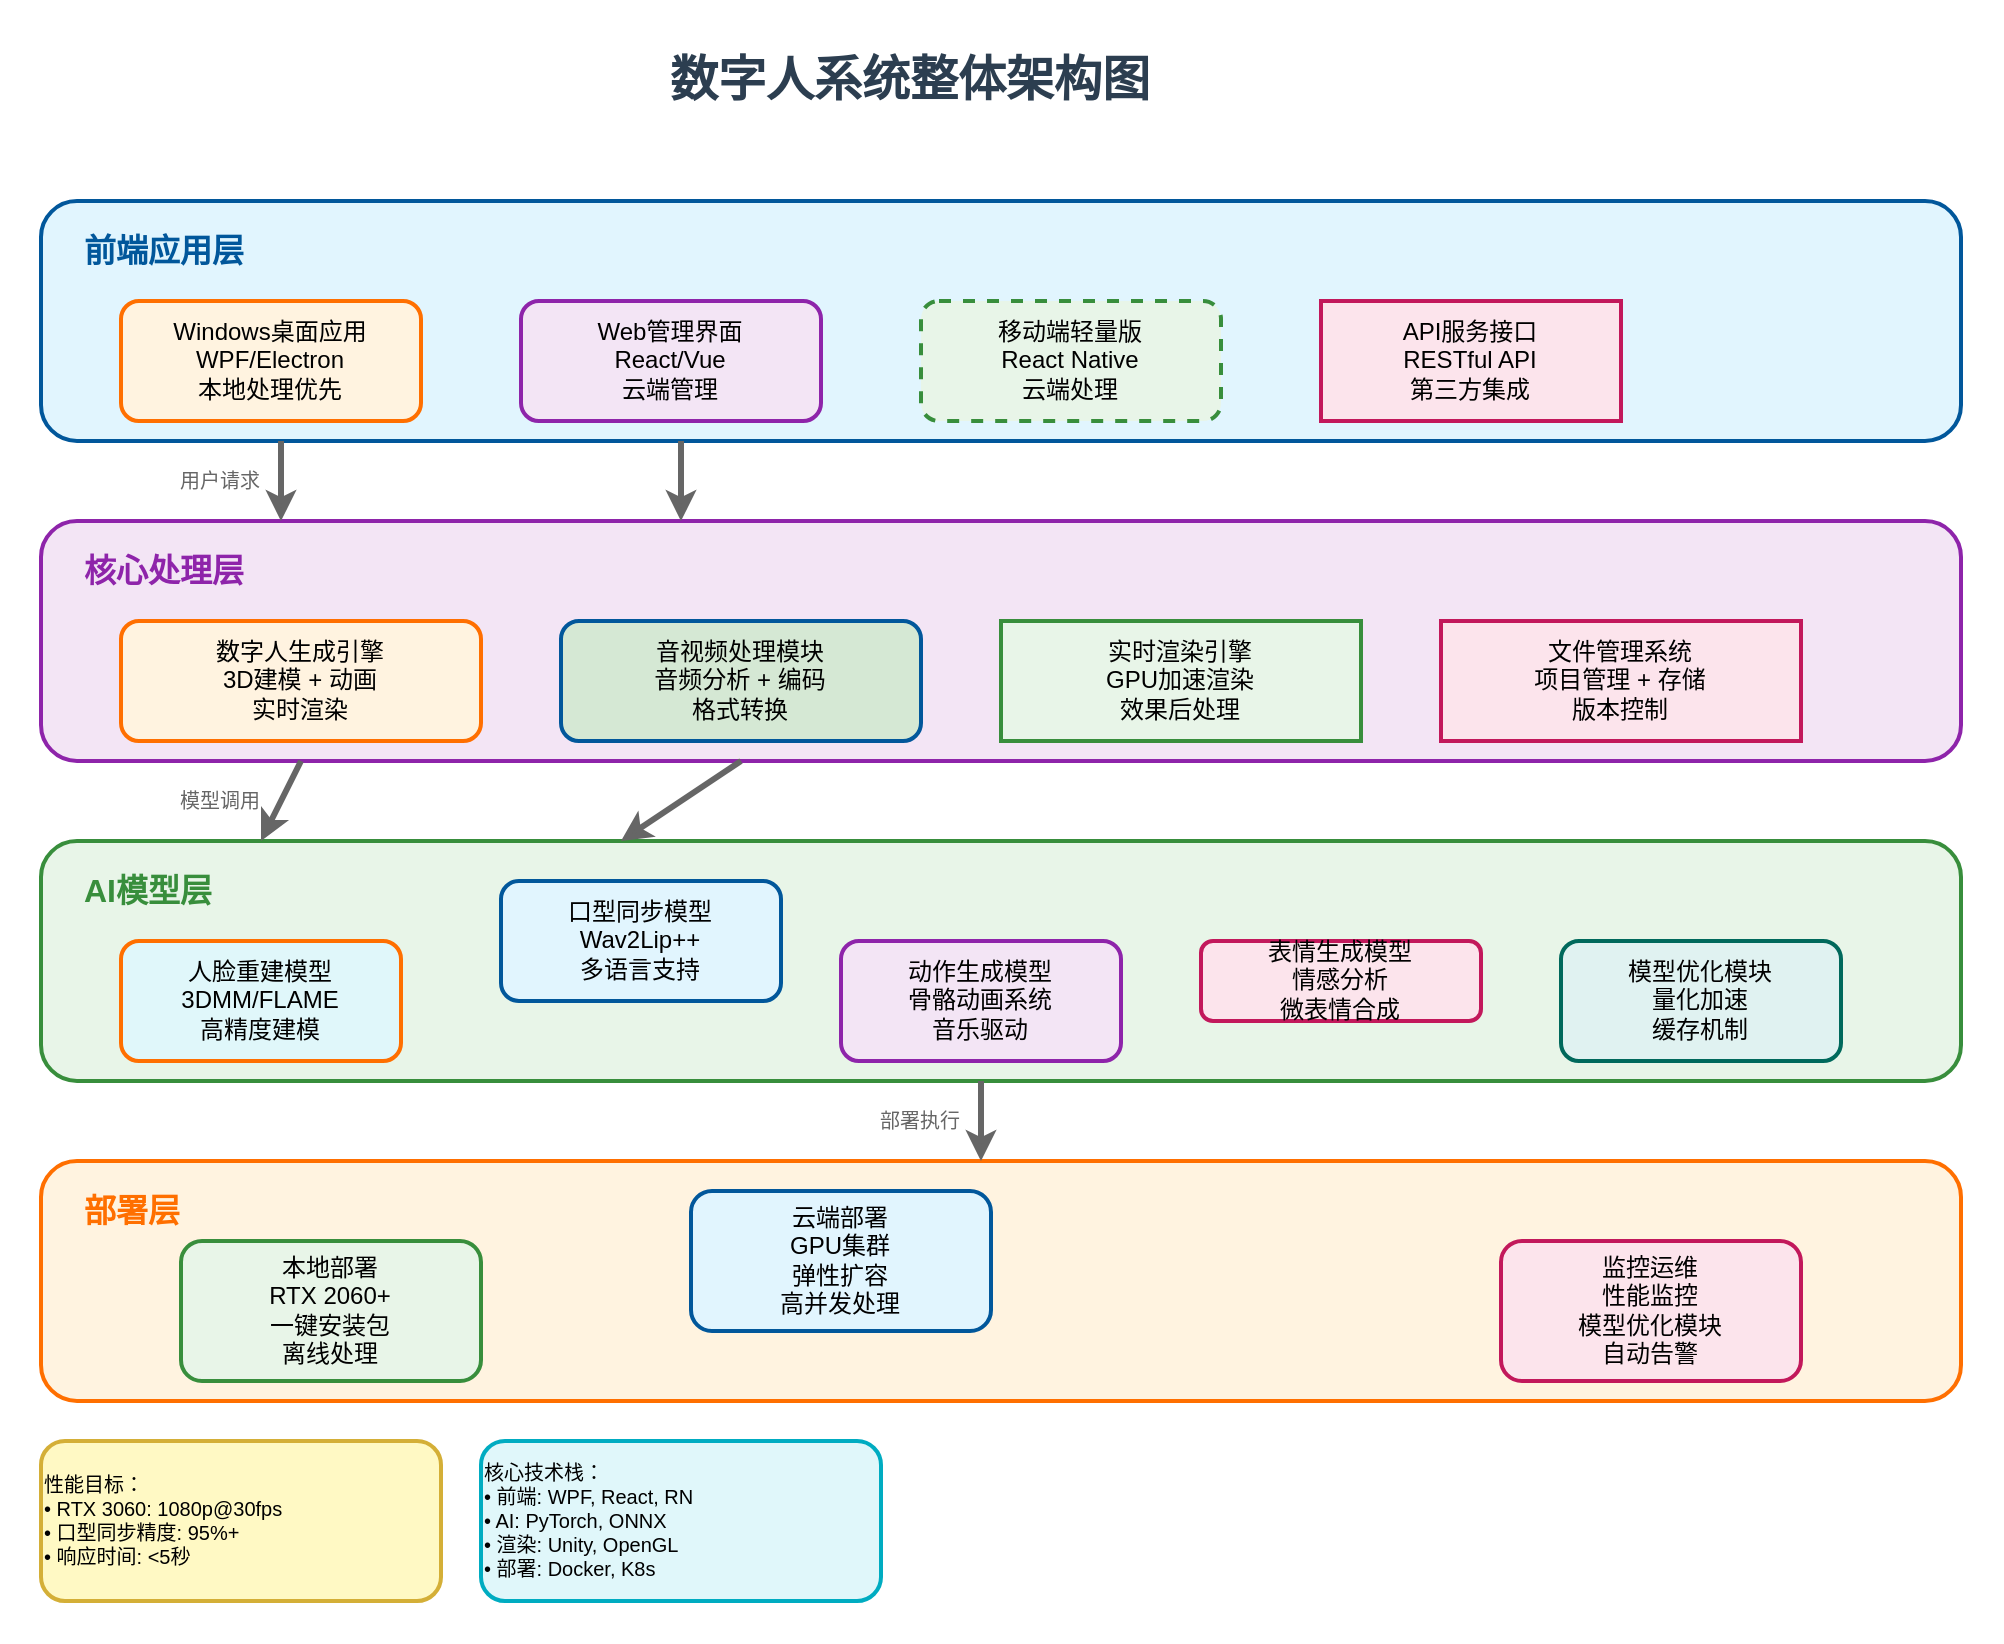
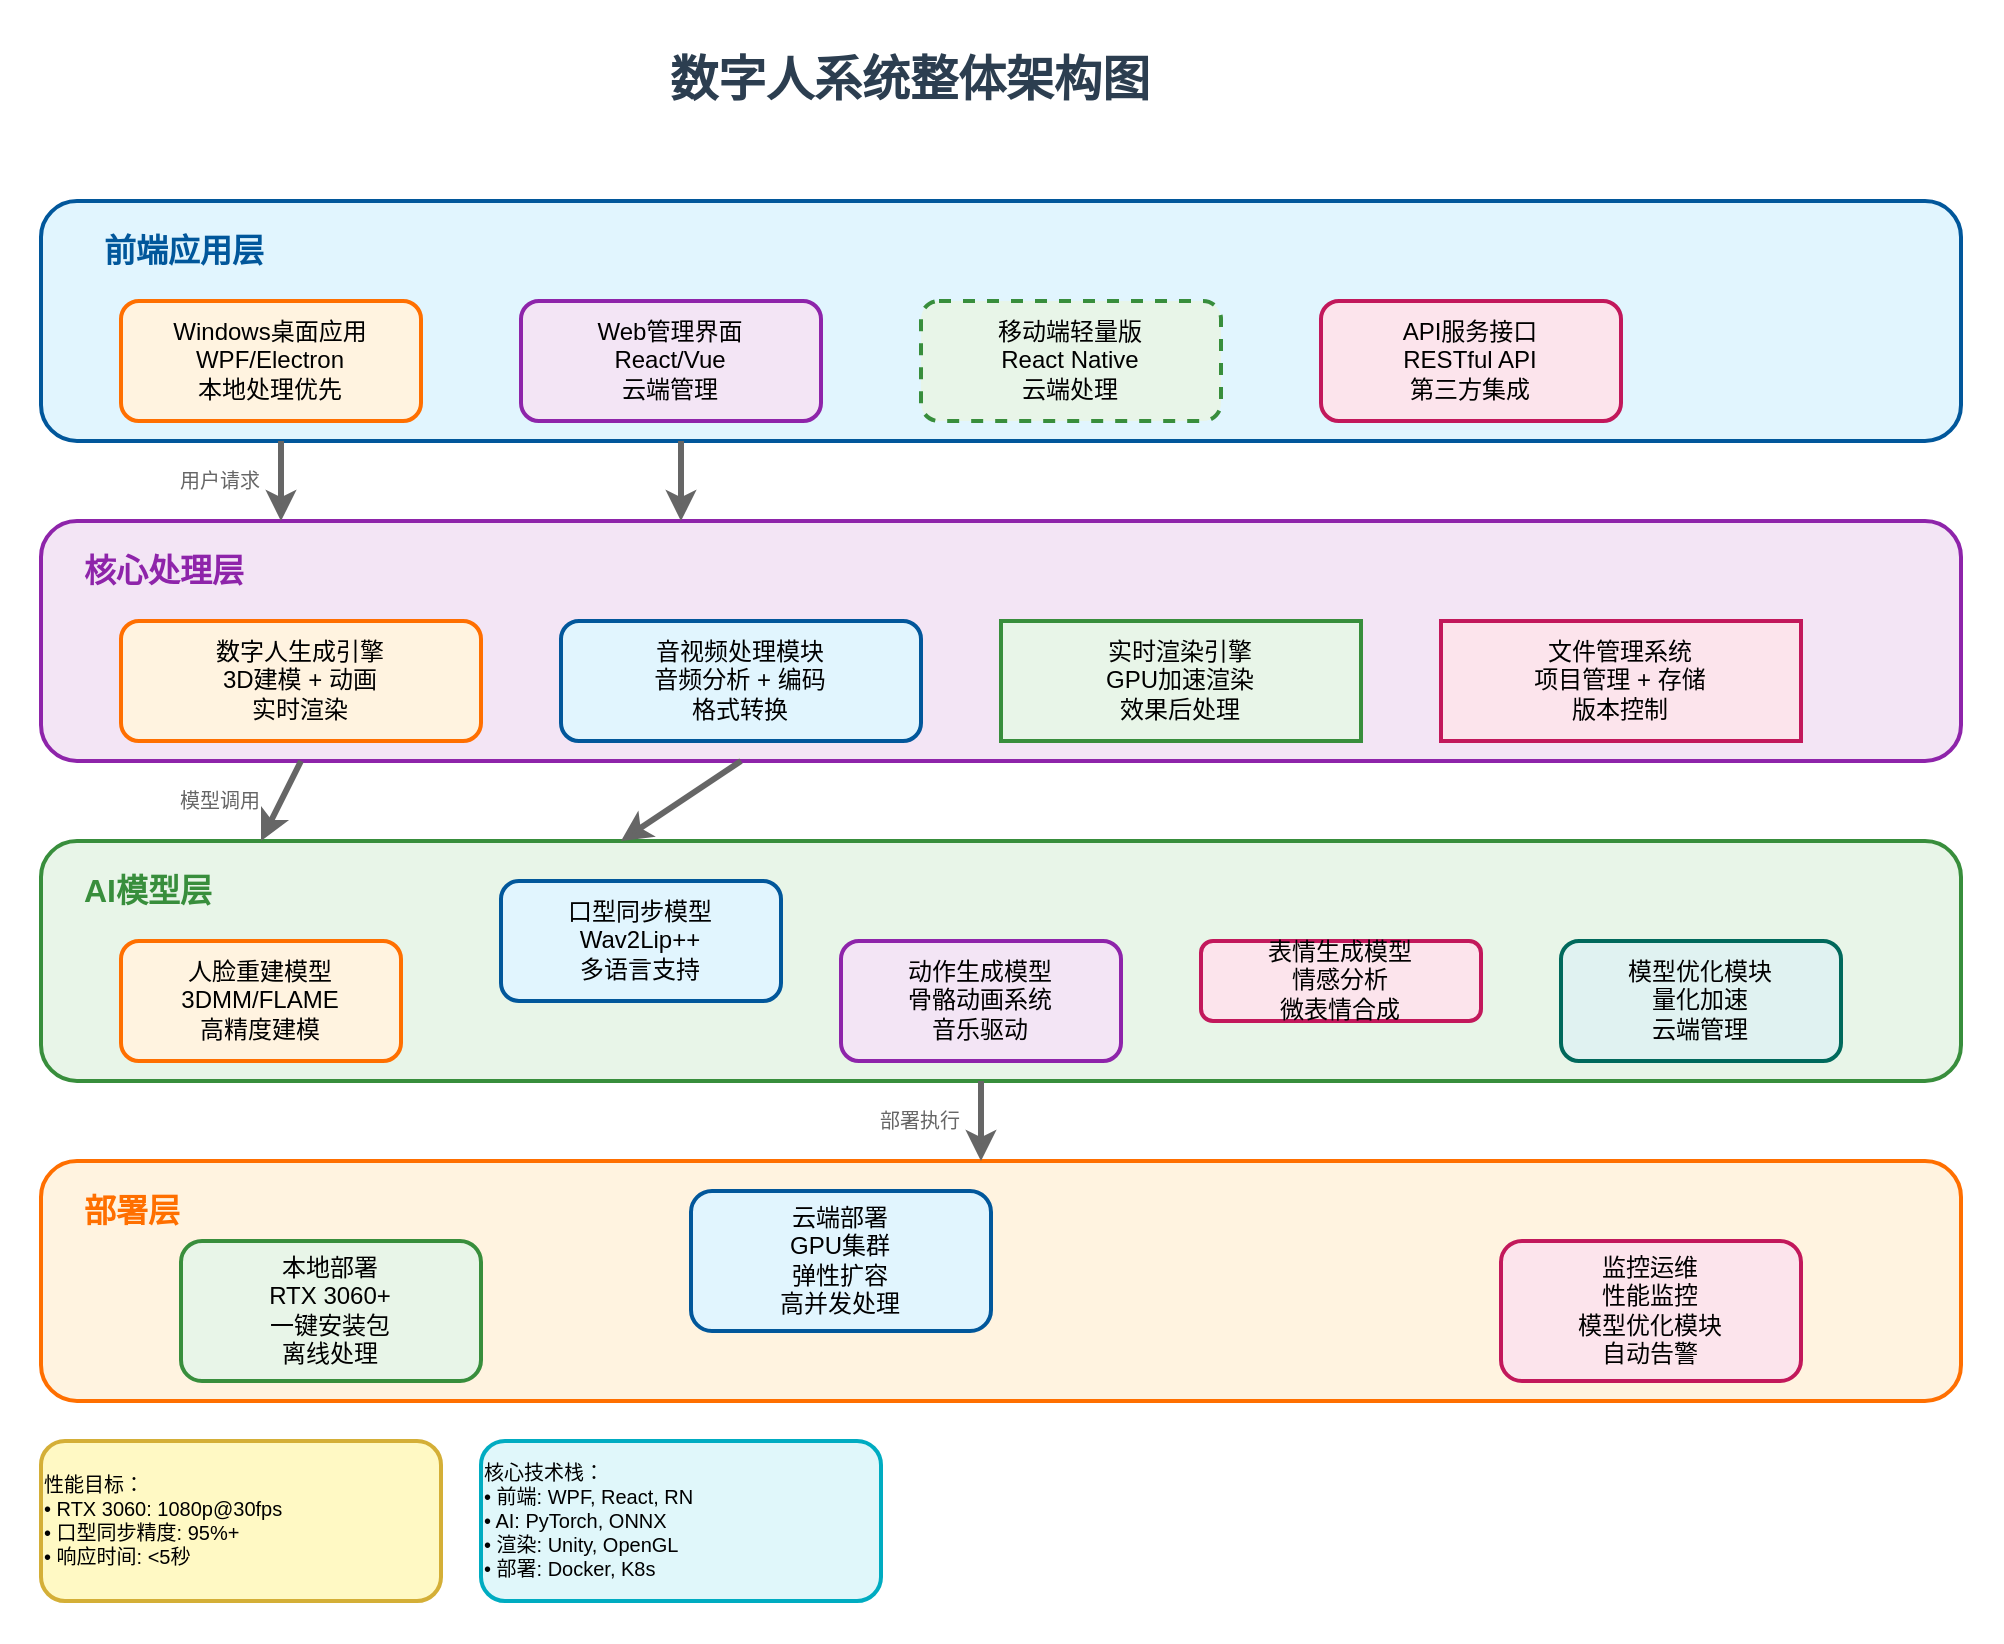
node "前端应用层": moved (181, 251) -> (201, 251)
node "API服务接口 RESTful API 第三方集成": shape rectangle -> rounded rectangle
node "音视频处理模块 音频分析 + 编码 格式转换": fillcolor #d5e8d4 -> #e1f5fe
node "人脸重建模型 3DMM/FLAME 高精度建模": fillcolor #e0f7fa -> #fff3e0
node "模型优化模块 量化加速 缓存机制": label "模型优化模块 量化加速 缓存机制" -> "模型优化模块 量化加速 云端管理"
node "本地部署 RTX 2060+ 一键安装包 离线处理": label "本地部署 RTX 2060+ 一键安装包 离线处理" -> "本地部署 RTX 3060+ 一键安装包 离线处理"
